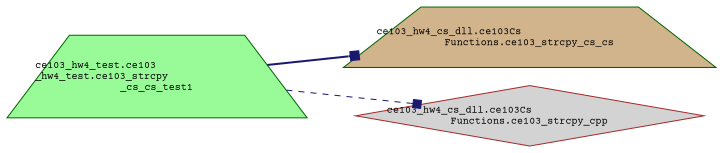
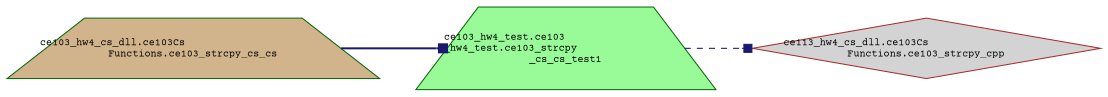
edge "ce103_hw4_test.ce103 _hw4_test.ce103_strcpy _cs_cs_test1" -> "ce103_hw4_cs_dll.ce103Cs Functions.ce103_strcpy_cs_cs": reversed
node "ce103_hw4_cs_dll.ce103Cs Functions.ce103_strcpy_cpp": label "ce103_hw4_cs_dll.ce103Cs Functions.ce103_strcpy_cpp" -> "ce113_hw4_cs_dll.ce103Cs Functions.ce103_strcpy_cpp"
